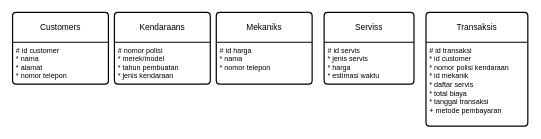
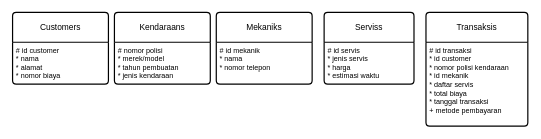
node "# id harga * nama * nomor telepon": label "# id harga * nama * nomor telepon" -> "# id mekanik * nama * nomor telepon"
node "# id customer * nama * alamat * nomor telepon": label "# id customer * nama * alamat * nomor telepon" -> "# id customer * nama * alamat * nomor biaya"
